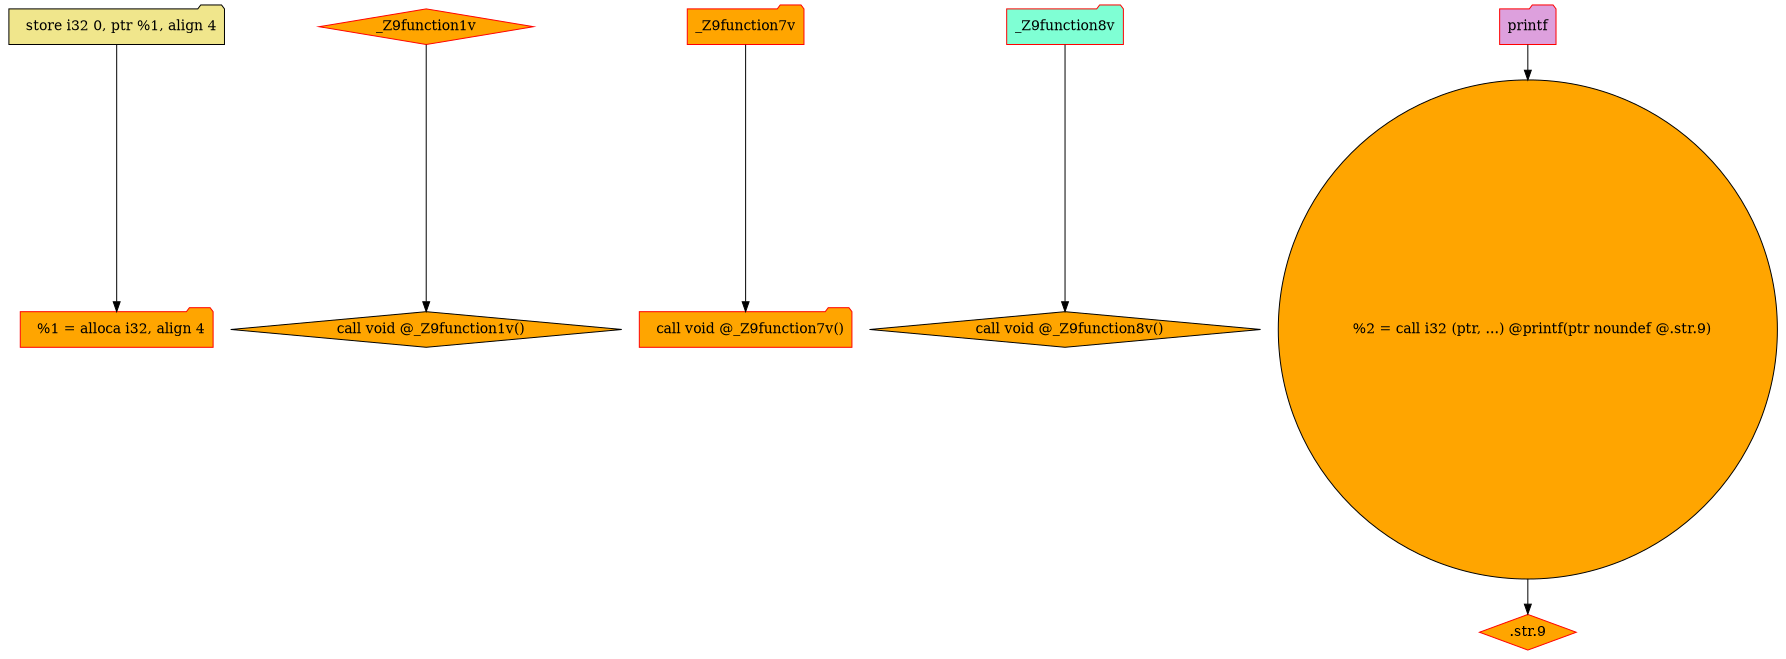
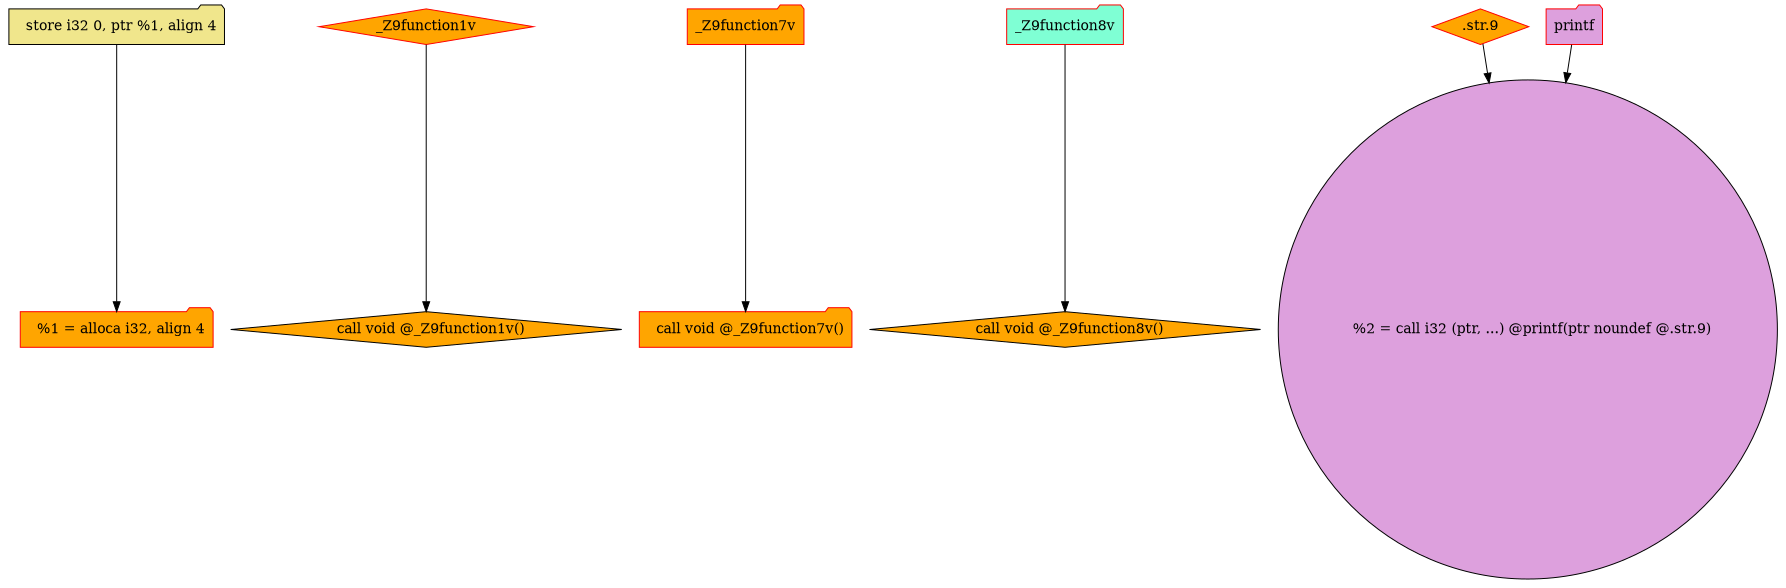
node "%2 = call i32 (ptr, ...) @printf(ptr noundef @.str.9)": fillcolor orange -> plum
edge "%2 = call i32 (ptr, ...) @printf(ptr noundef @.str.9)" -> ".str.9": reversed
